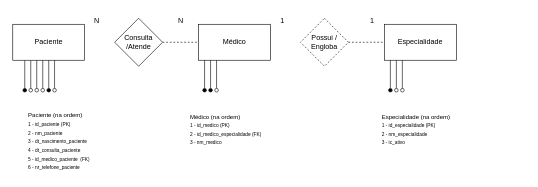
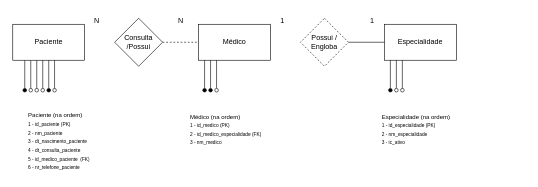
node "Consulta /Atende": label "Consulta /Atende" -> "Consulta /Possui"
edge "Possui / Engloba" -- "Especialidade": style dashed -> solid
